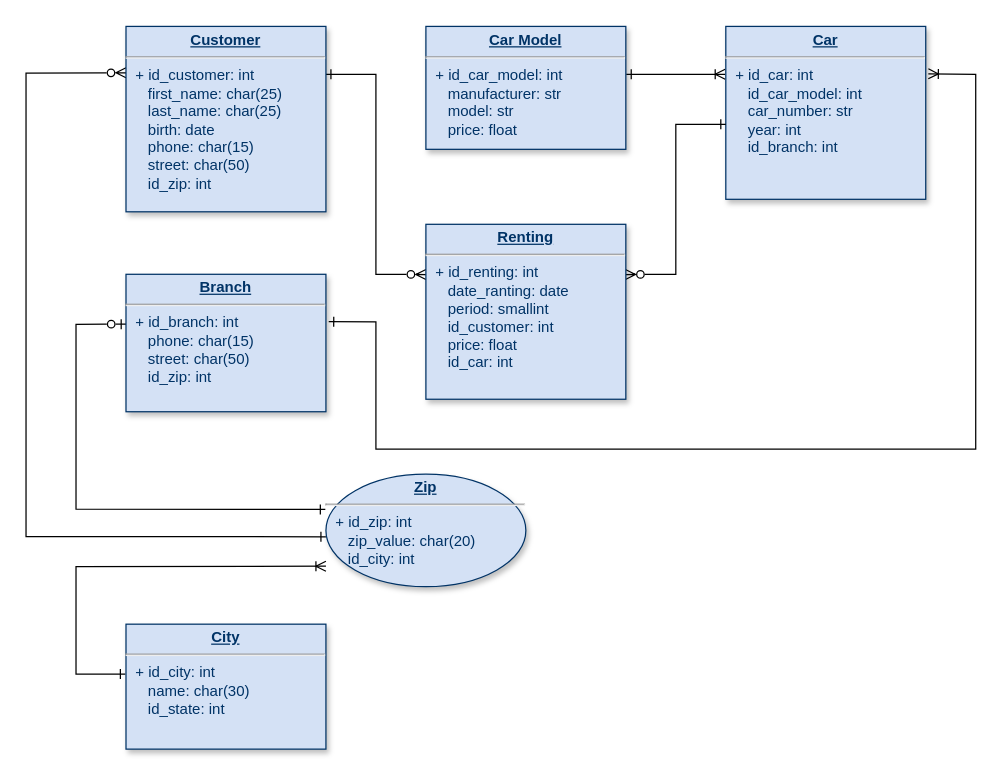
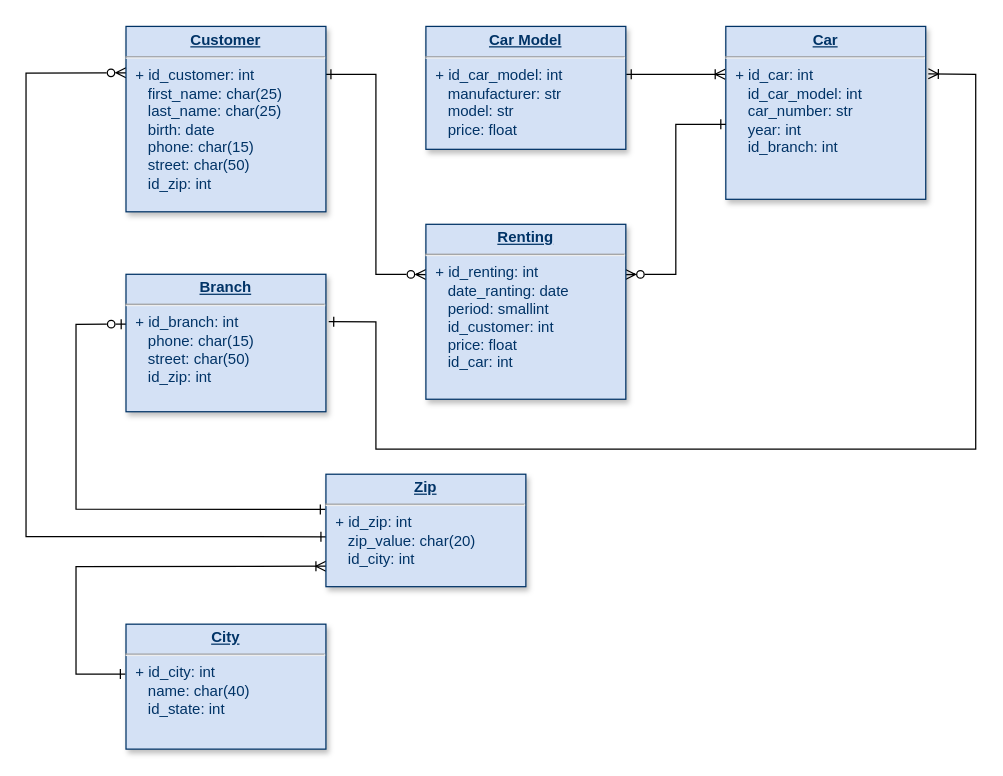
node "Zip + id_zip: int zip_value: char(20) id_city: int": shape ellipse -> rectangle
node "City + id_city: int name: char(30) id_state: int": label "City + id_city: int name: char(30) id_state: int" -> "City + id_city: int name: char(40) id_state: int"
